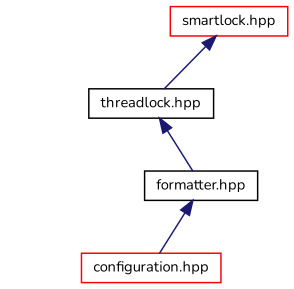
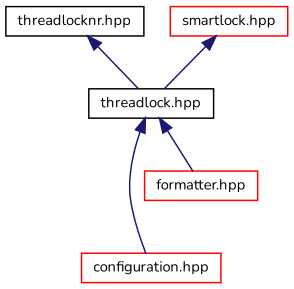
node "threadlocknr.hpp": added
node "formatter.hpp": color black -> red
edge "configuration.hpp" -> "formatter.hpp": now "configuration.hpp" -> "threadlock.hpp"
